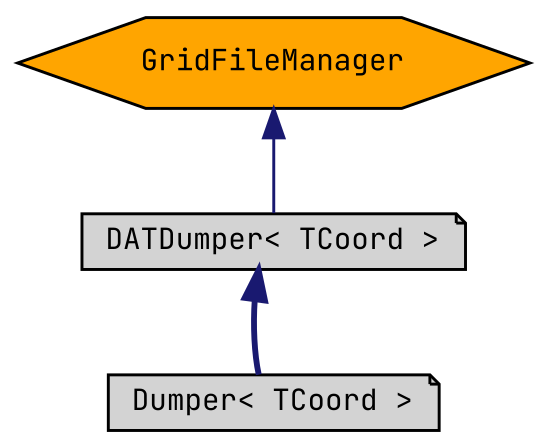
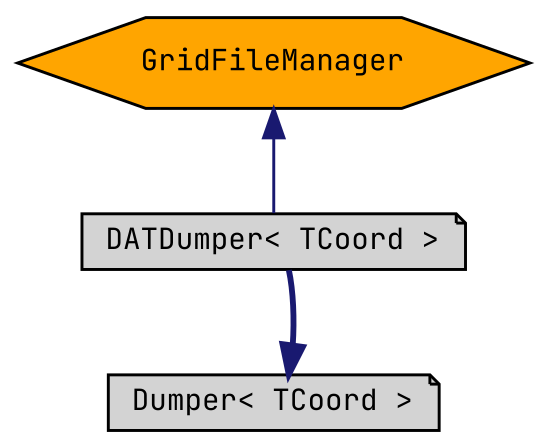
edge "Dumper< TCoord >" -> "DATDumper< TCoord >": reversed
